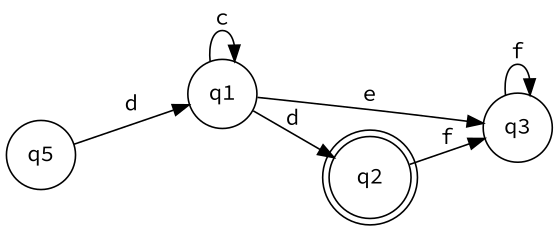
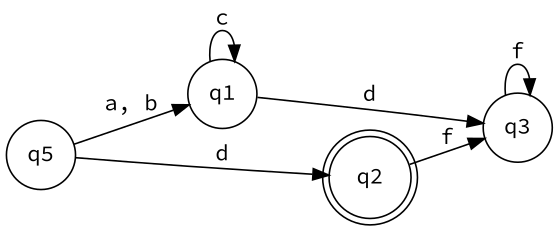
edge "q1" -> "q3": label "e" -> "d"
edge "q5" -> "q1": label "d" -> "a, b"
edge "q1" -> "q2": now "q5" -> "q2"
